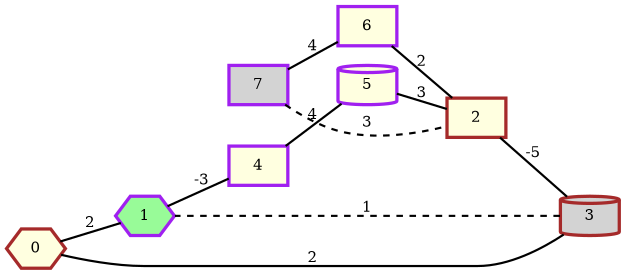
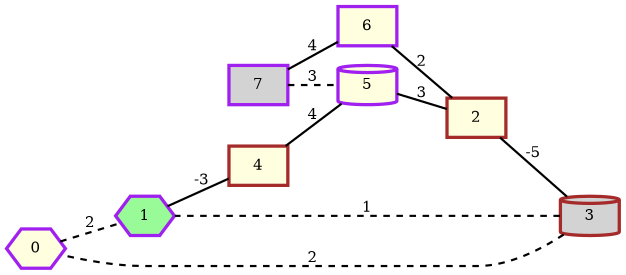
edge "7" -- "2": now "7" -- "5"
node "4": color purple -> brown
edge "1" -- "0": style solid -> dashed
node "0": color brown -> purple
edge "3" -- "0": style bold -> dashed
